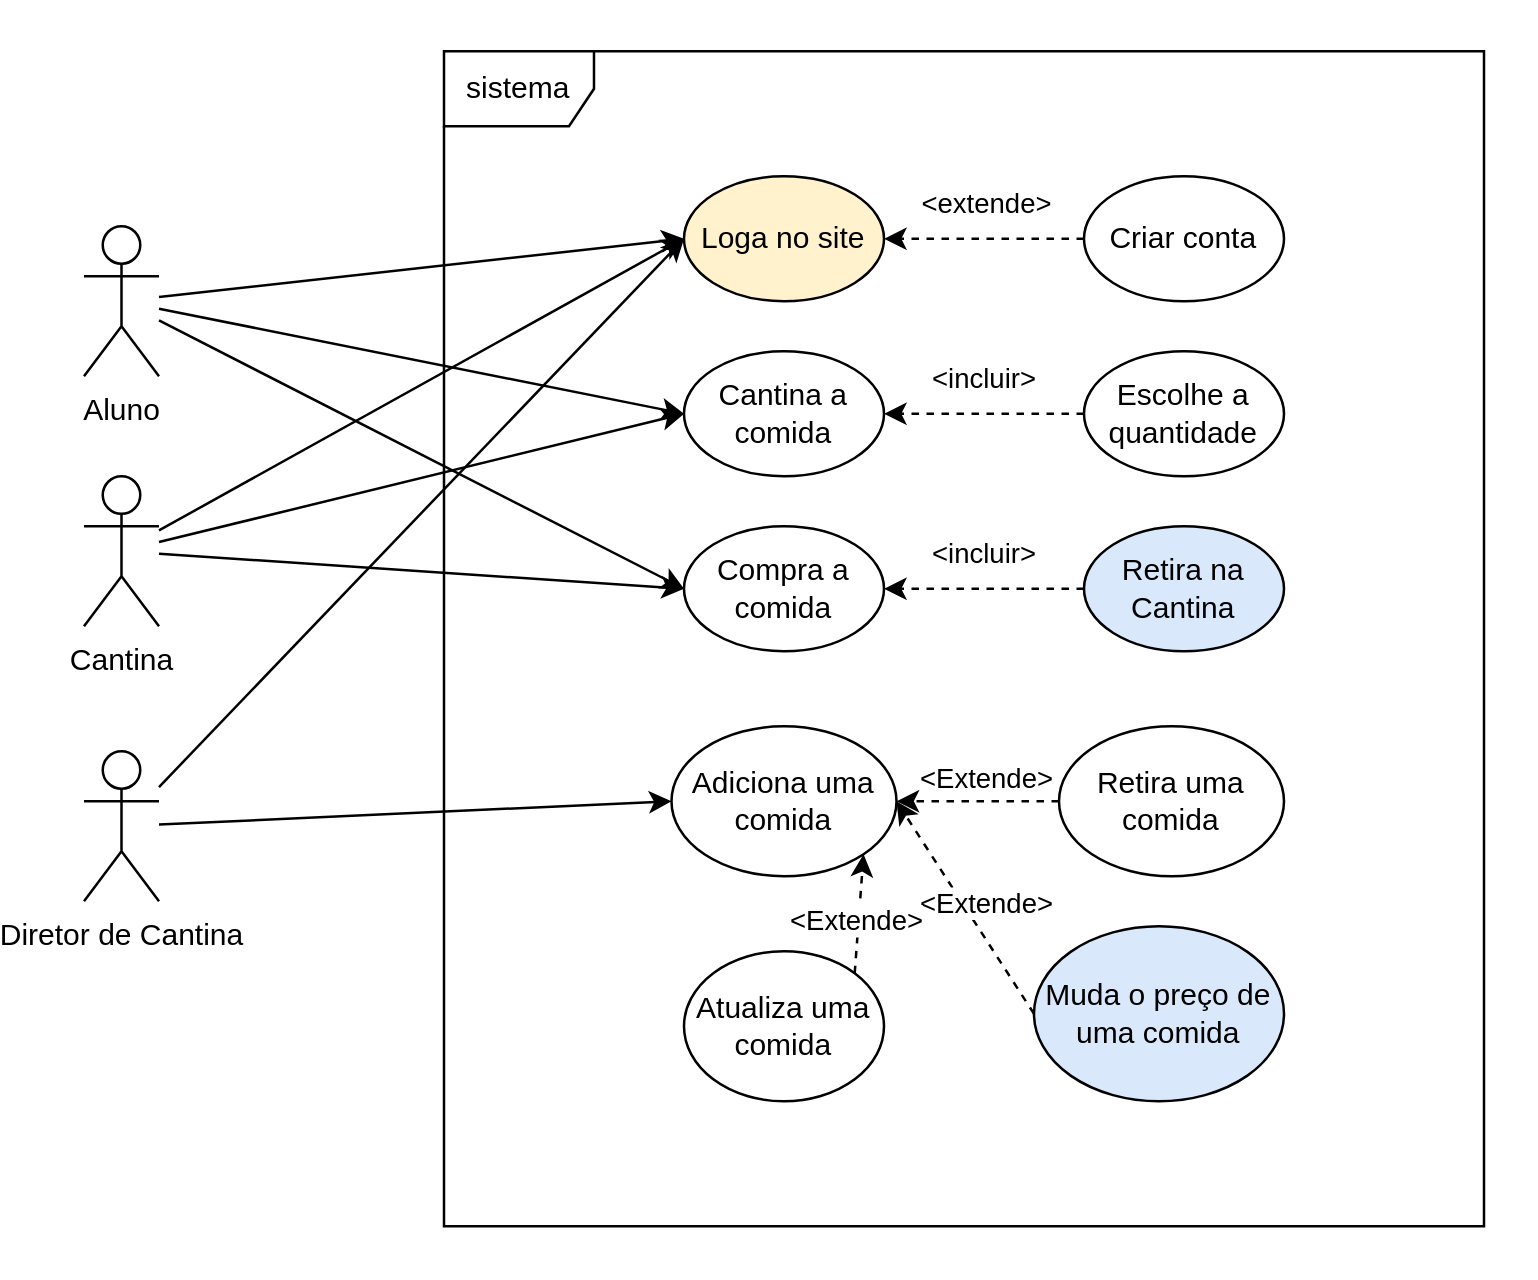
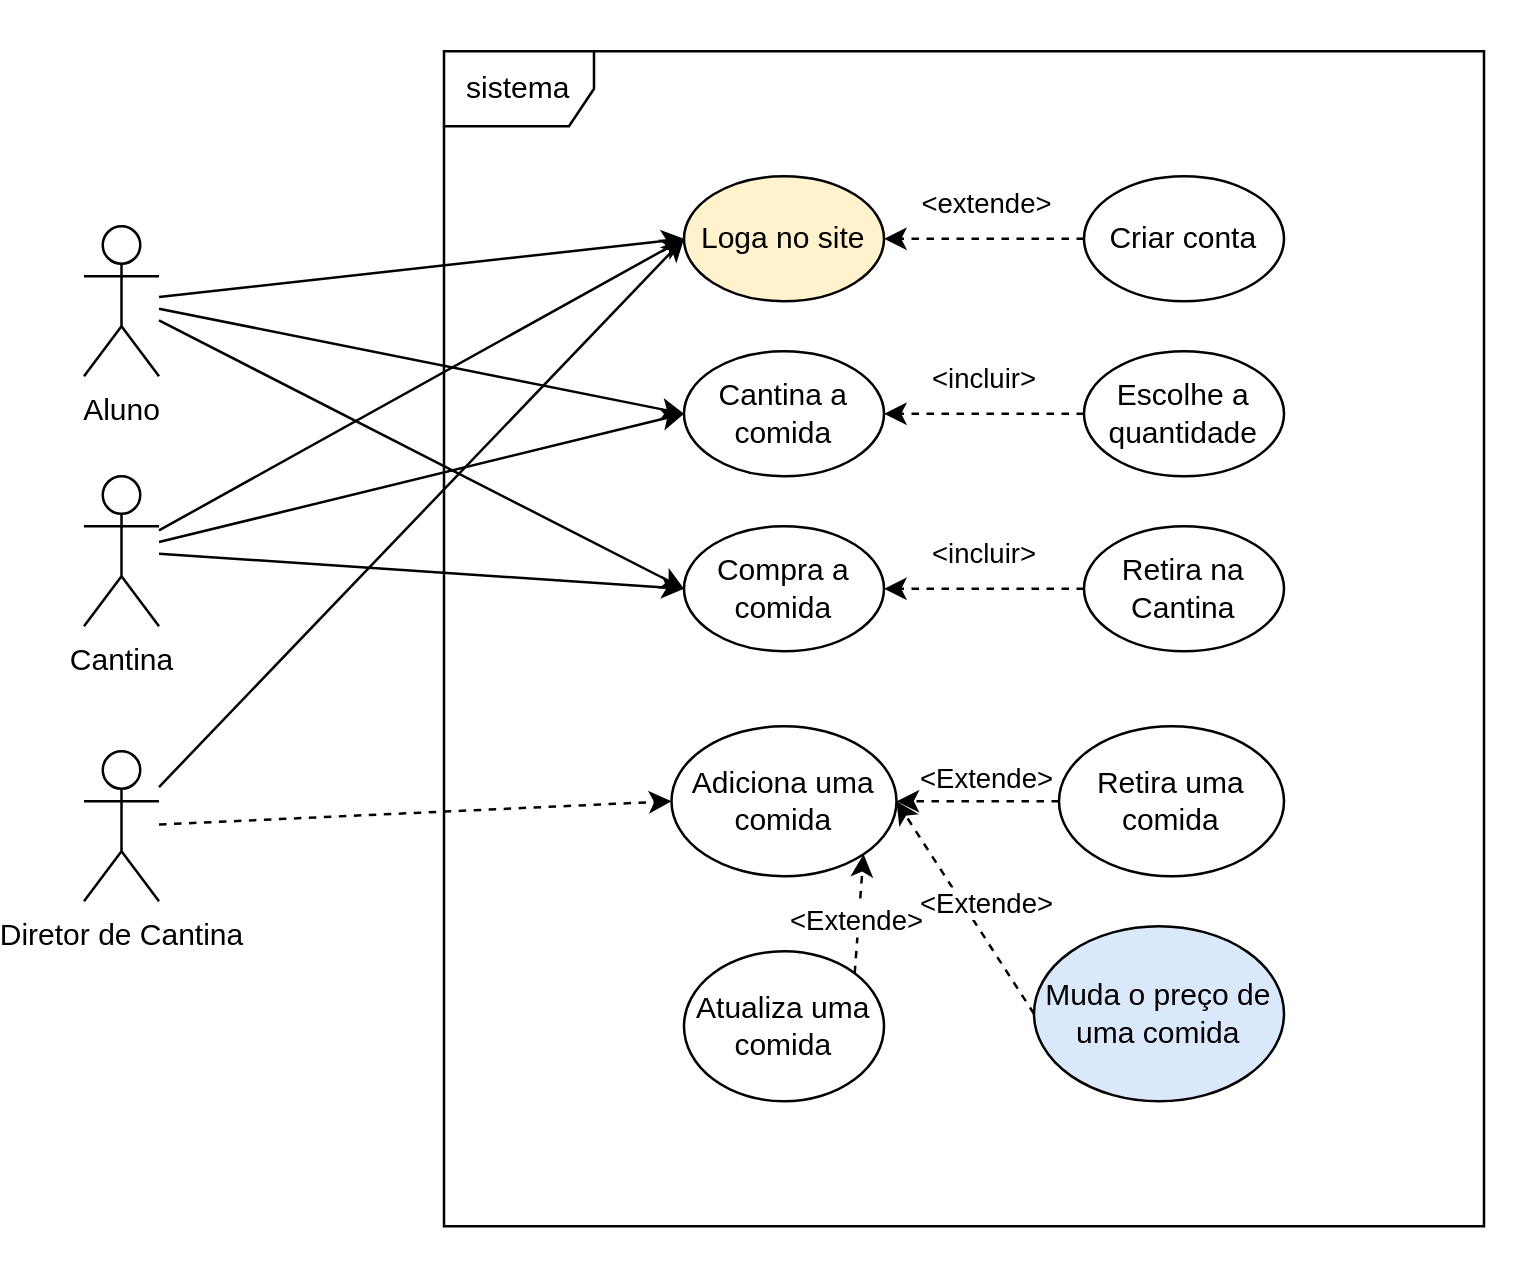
node "Retira na Cantina": fillcolor #dae8fc -> #ffffff
edge "Diretor de Cantina" -> "Adiciona uma comida": style solid -> dashed
